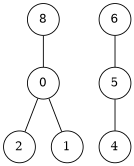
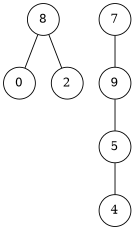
node "6": label "6" -> "9"
node "7": added
edge "0" -- "2": now "8" -- "2"
node "1": removed
